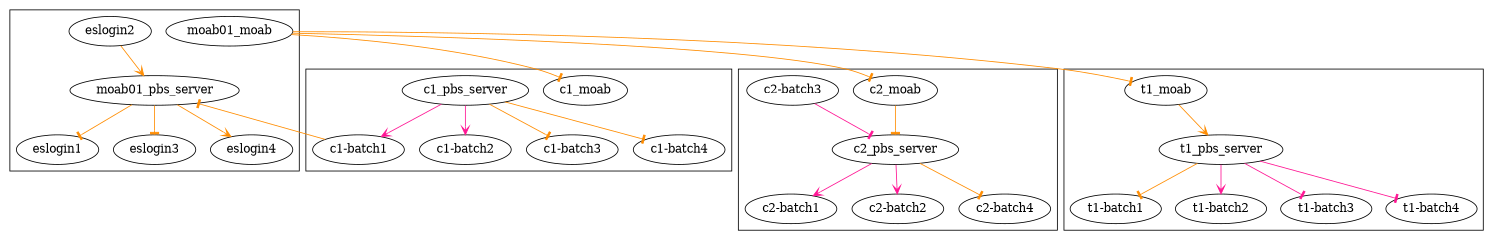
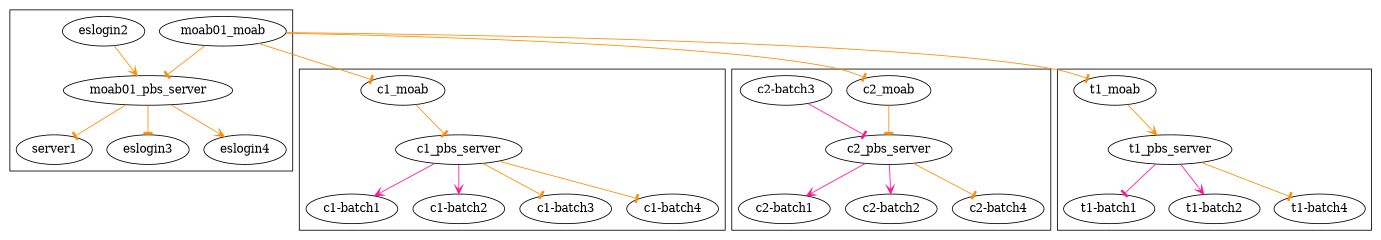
edge "c1_moab" -> "c1_pbs_server": added
edge "c1-batch1" -> "moab01_pbs_server": now "moab01_moab" -> "moab01_pbs_server"
node "eslogin1": label "eslogin1" -> "server1"
edge "t1_pbs_server" -> "t1-batch1": color darkorange -> deeppink
edge "t1_pbs_server" -> "t1-batch4": color deeppink -> darkorange
node "t1-batch3": removed
